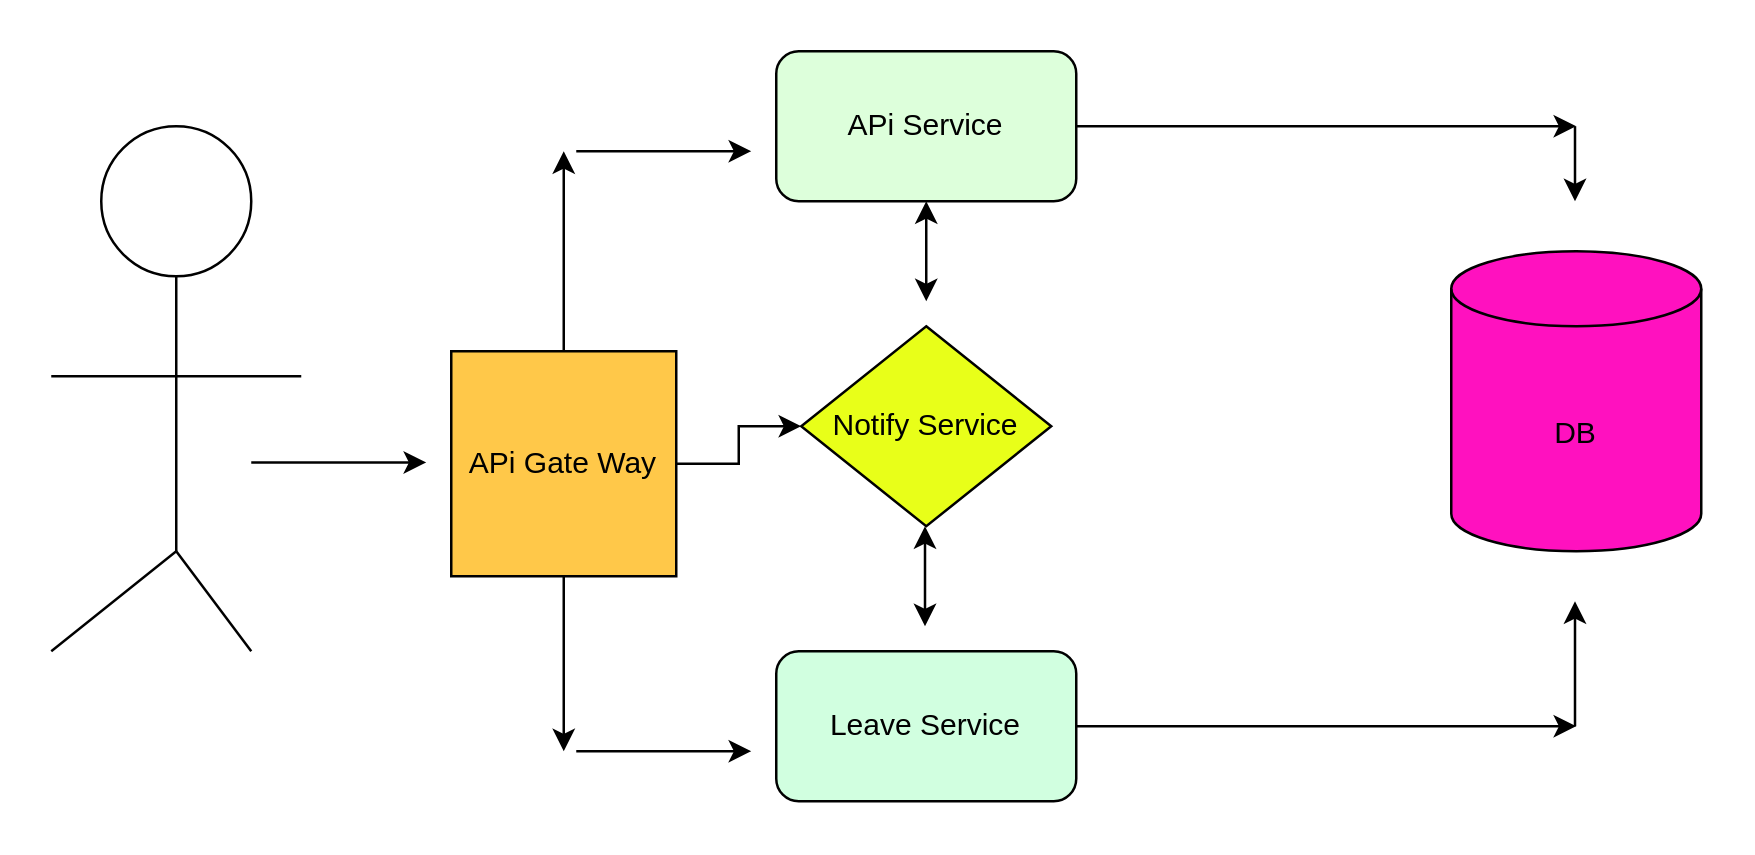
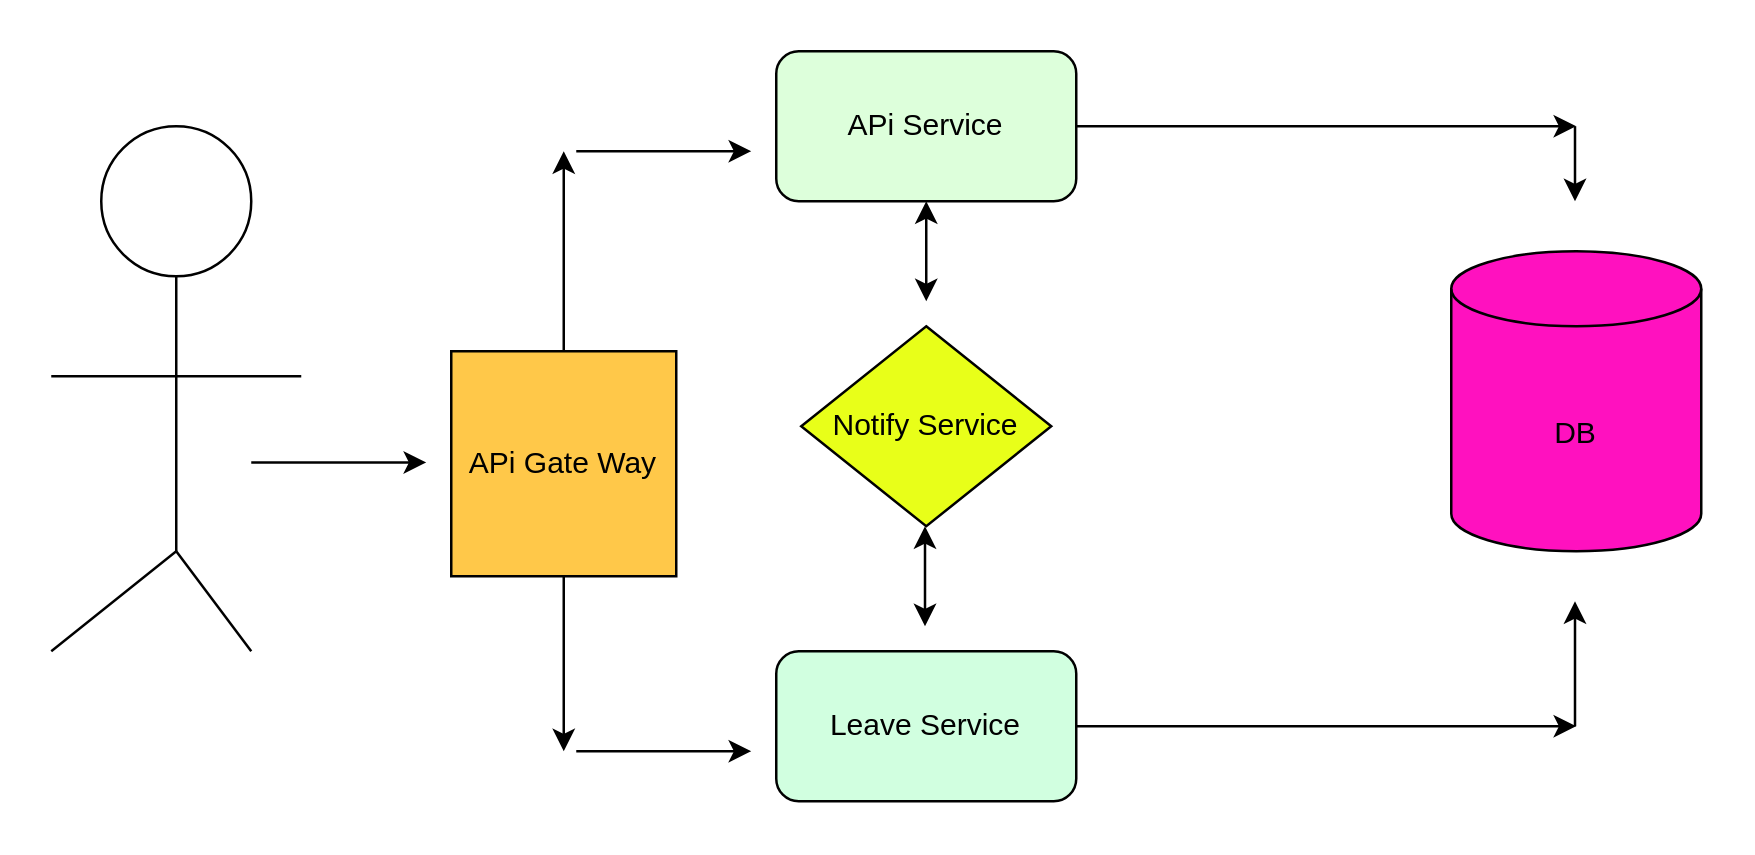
edge "APi Gate Way" -> "Notify Service": removed
